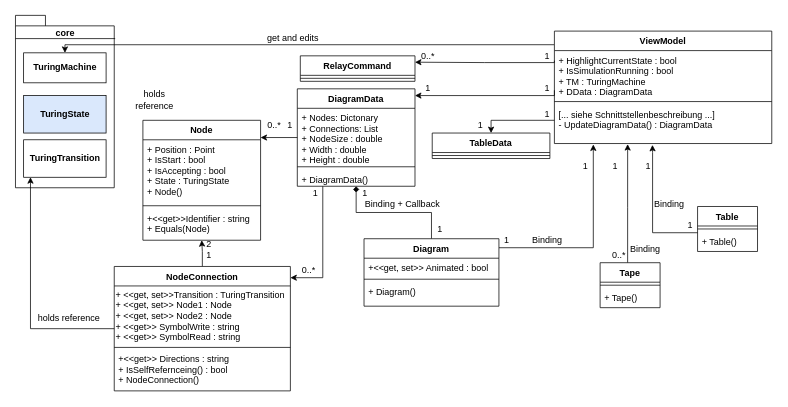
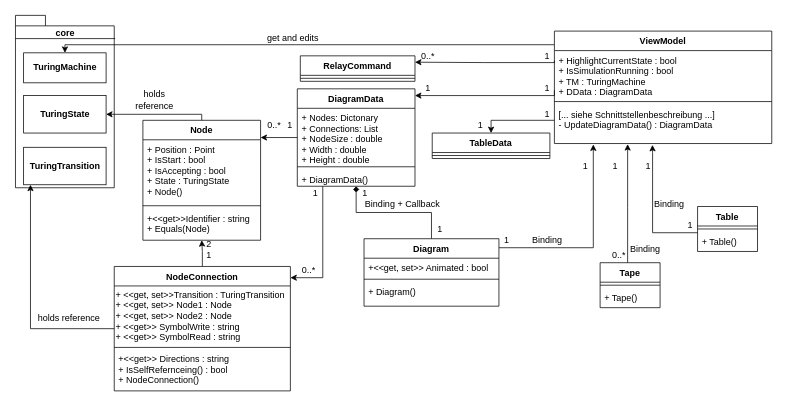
node "TuringState": fillcolor #dae8fc -> #ffffff
edge "Node" -> "TuringState": added
node "TuringTransition": moved (65, 159) -> (65, 166)
